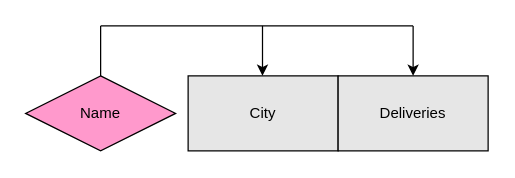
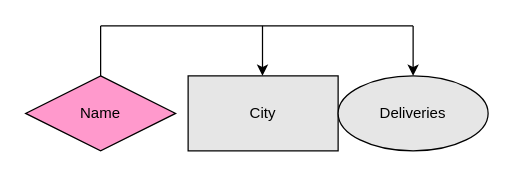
node "Deliveries": shape rectangle -> ellipse
